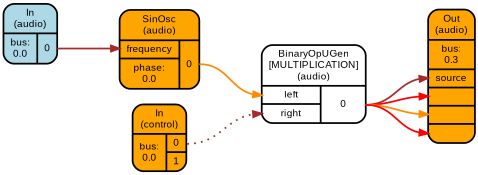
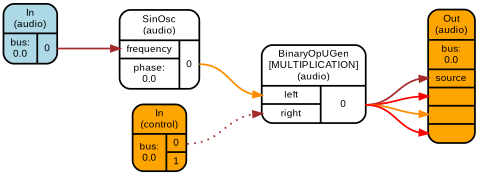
node "SinOsc": fillcolor orange -> white
node "Out": text "0.3" -> "0.0"
